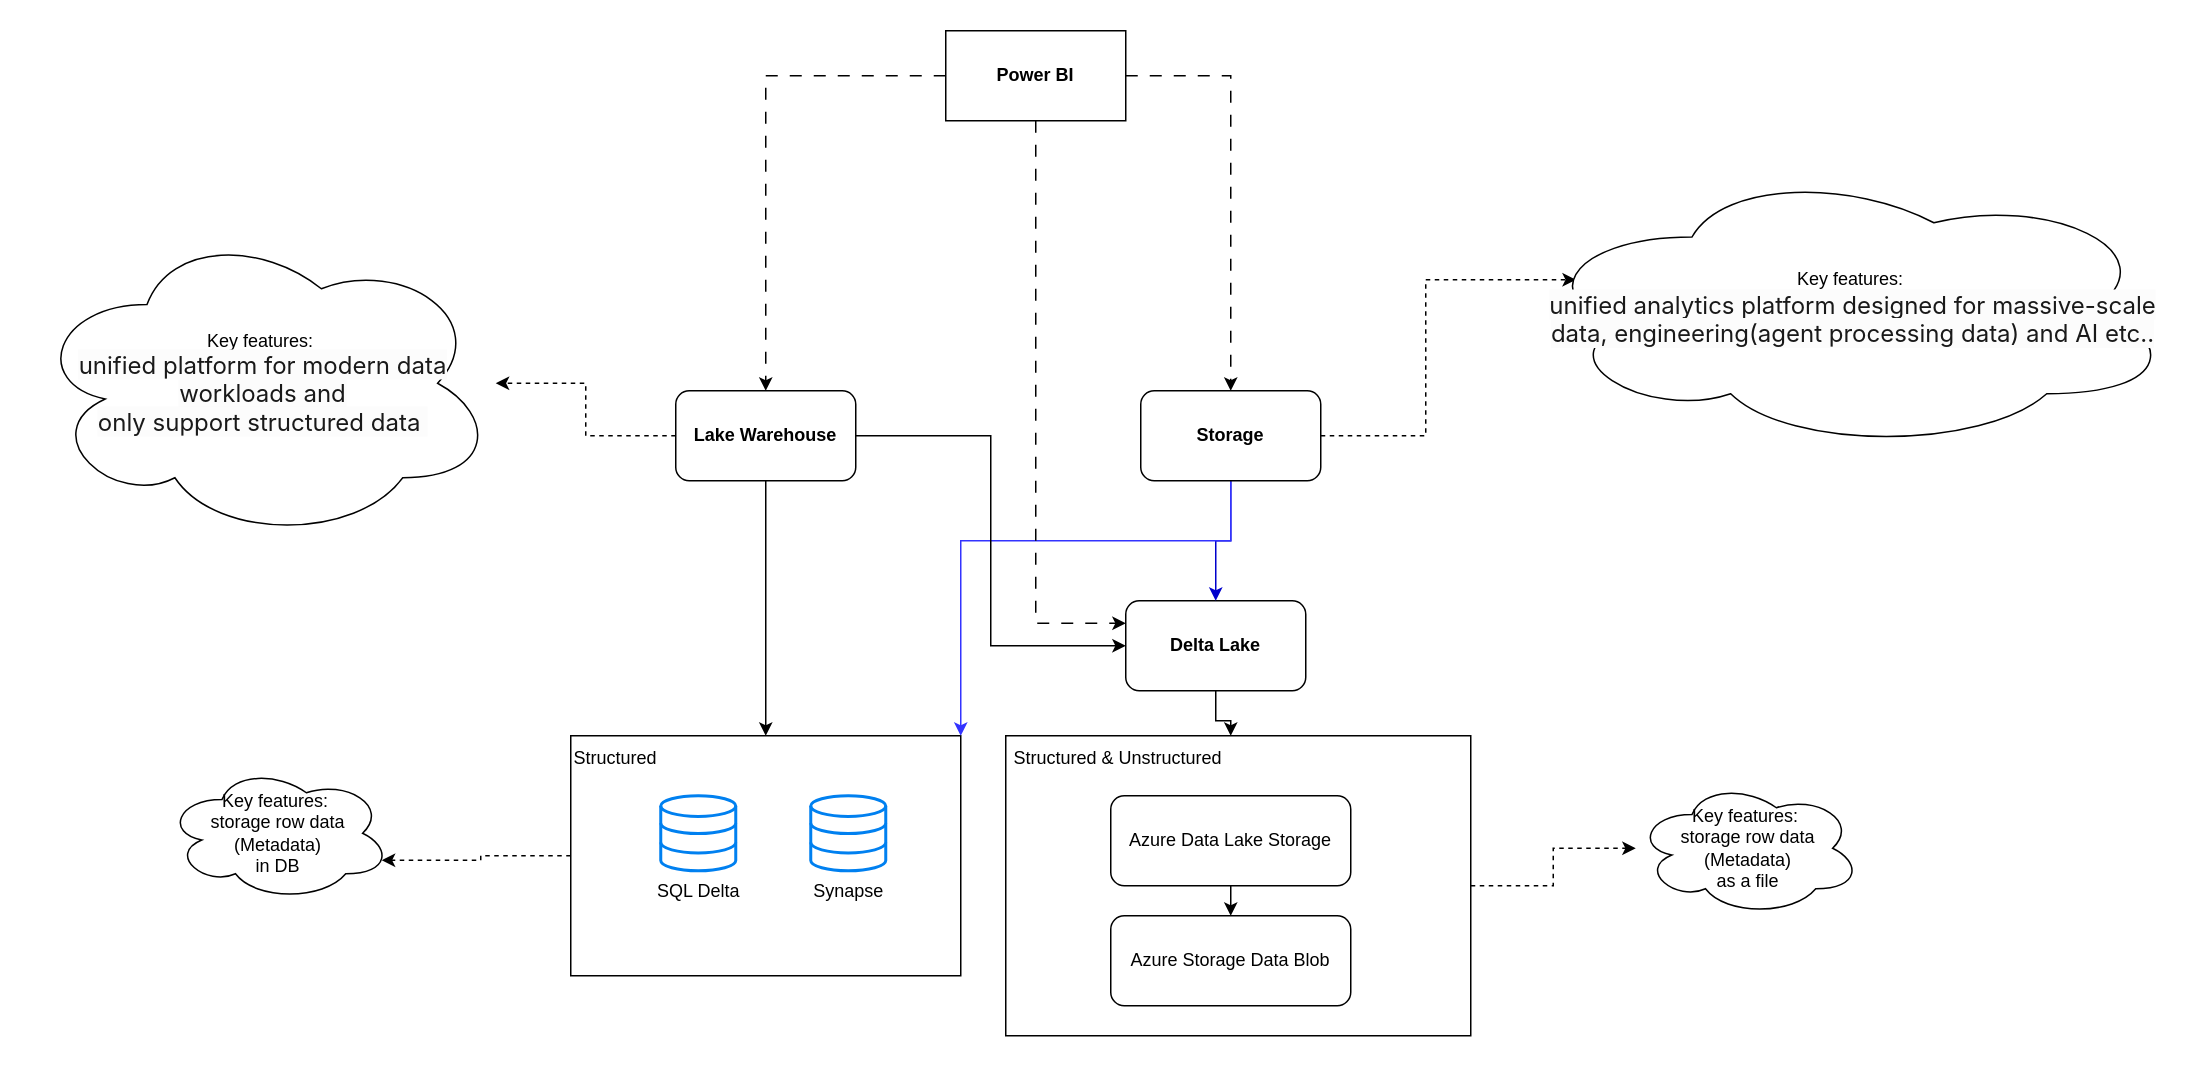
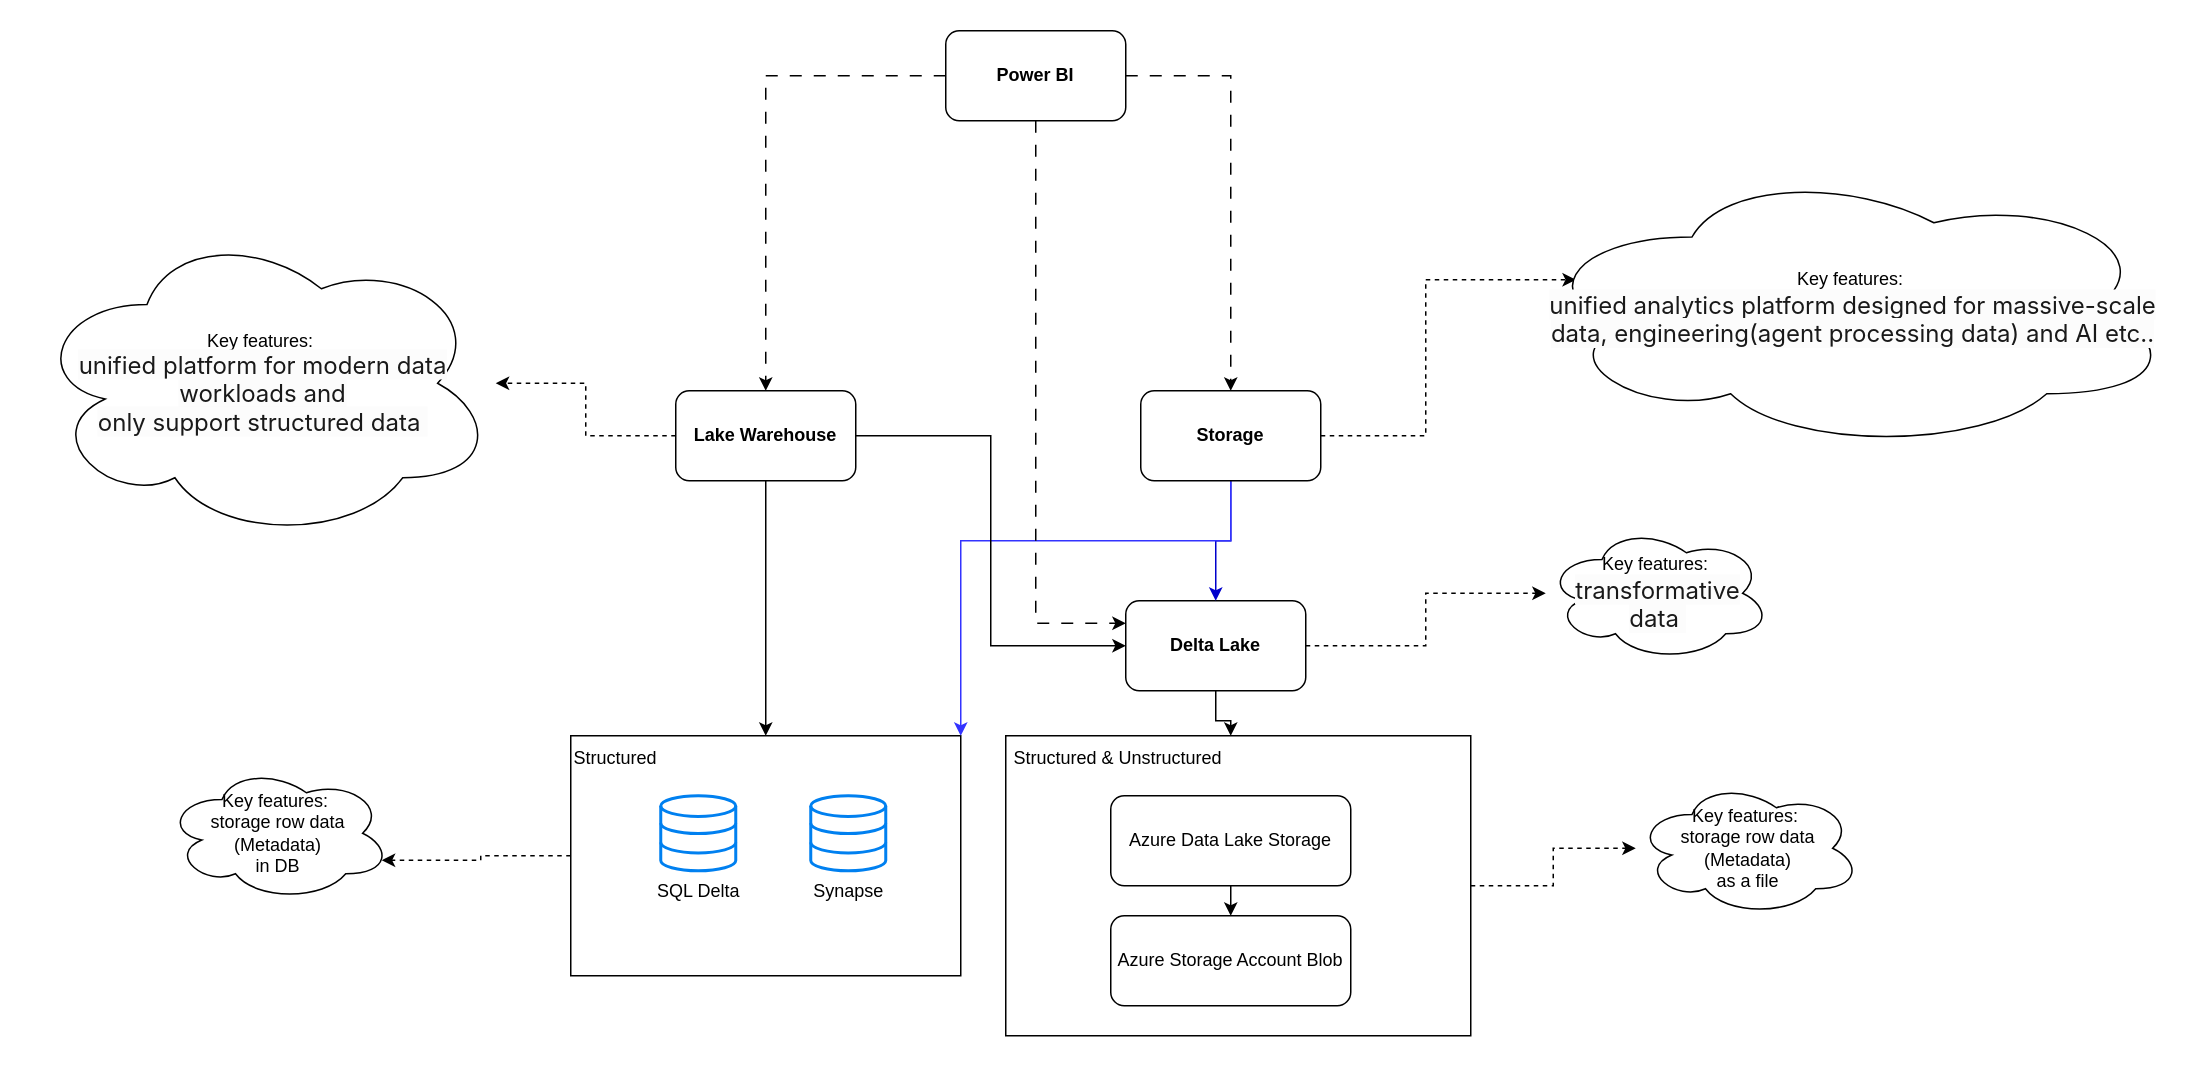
node "Power BI": shape rectangle -> rounded rectangle
node "Key features: transformative data": added
edge "Delta Lake" -> "Key features: transformative data": added
node "Azure Storage Data Blob": label "Azure Storage Data Blob" -> "Azure Storage Account Blob"
